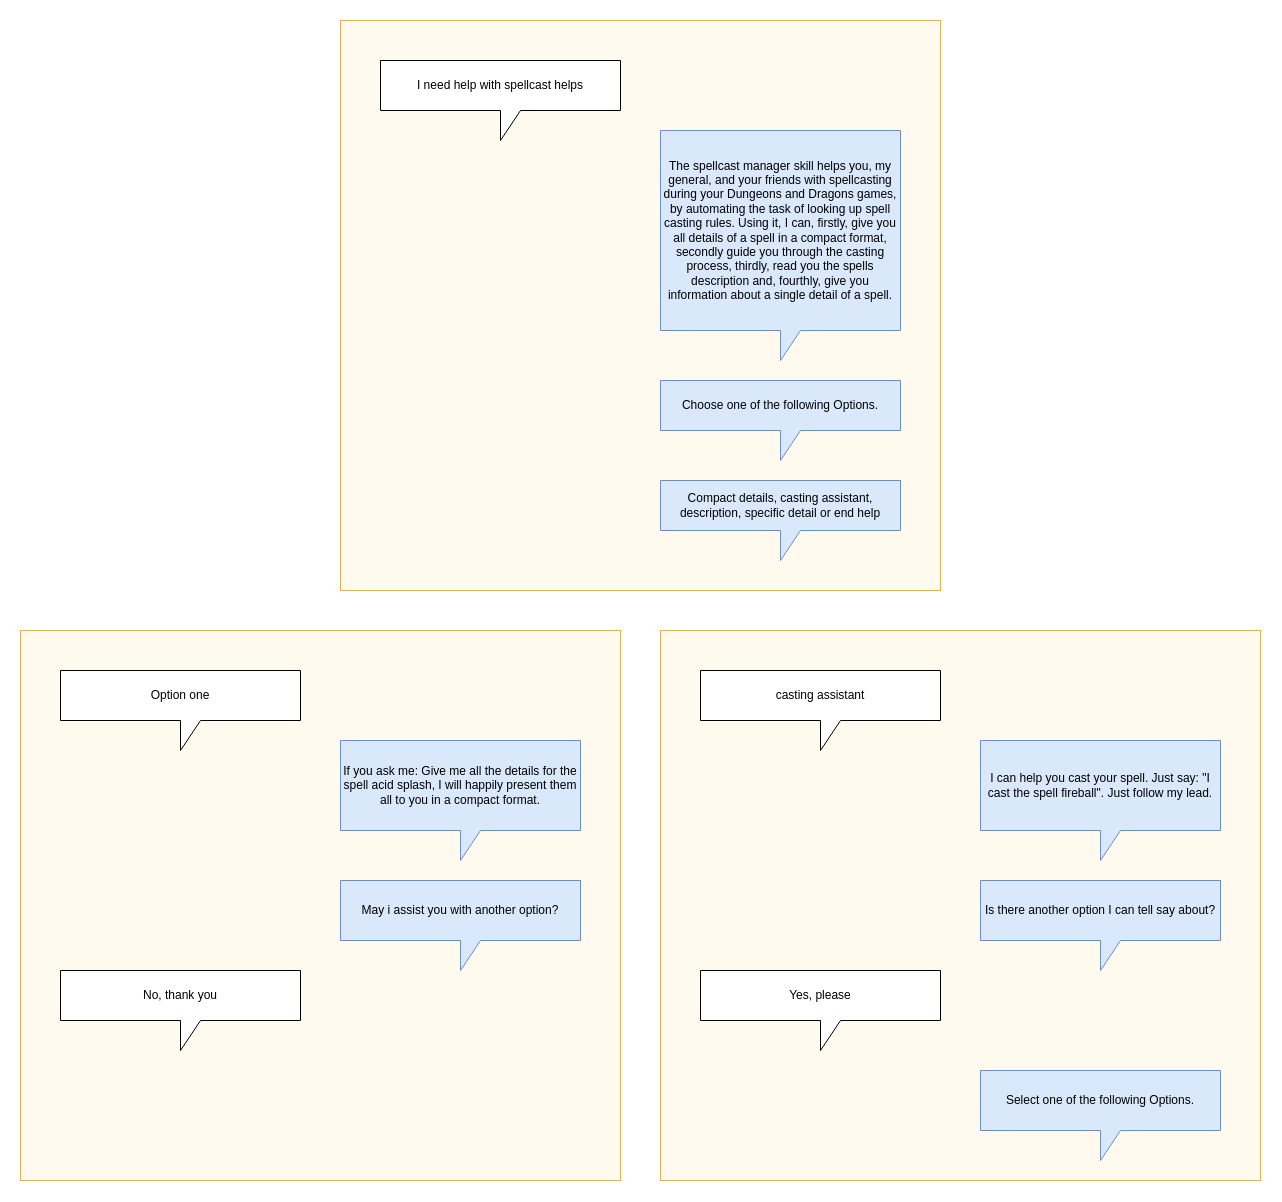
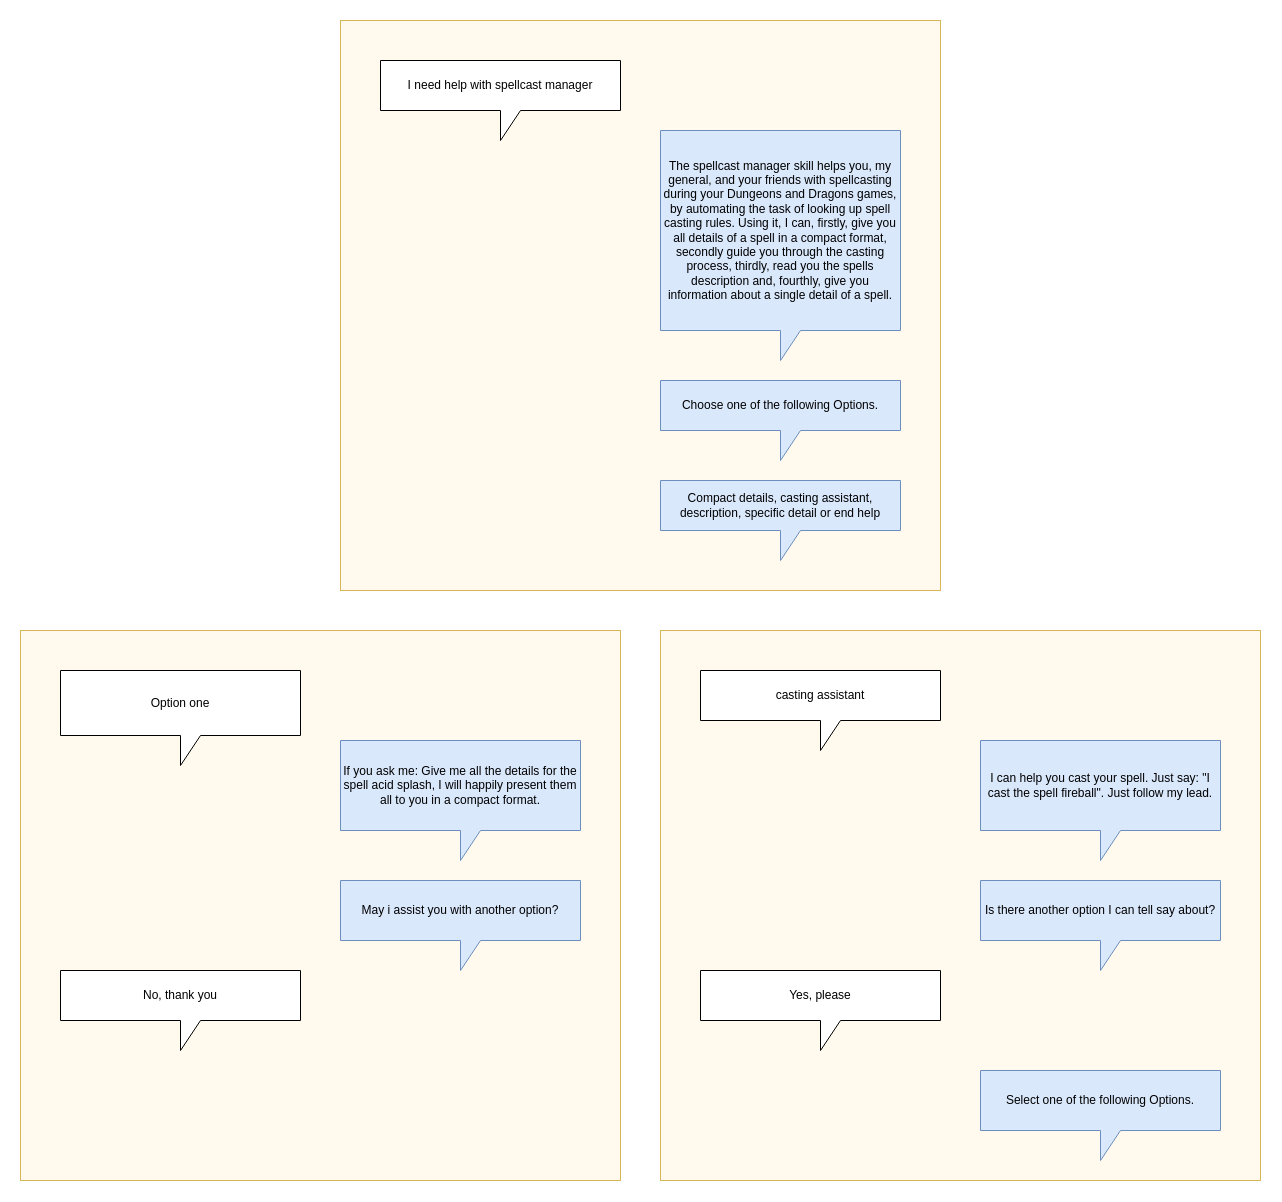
node "I need help with spellcast helps": label "I need help with spellcast helps" -> "I need help with spellcast manager"
node "Option one": size 240x80 -> 240x95
